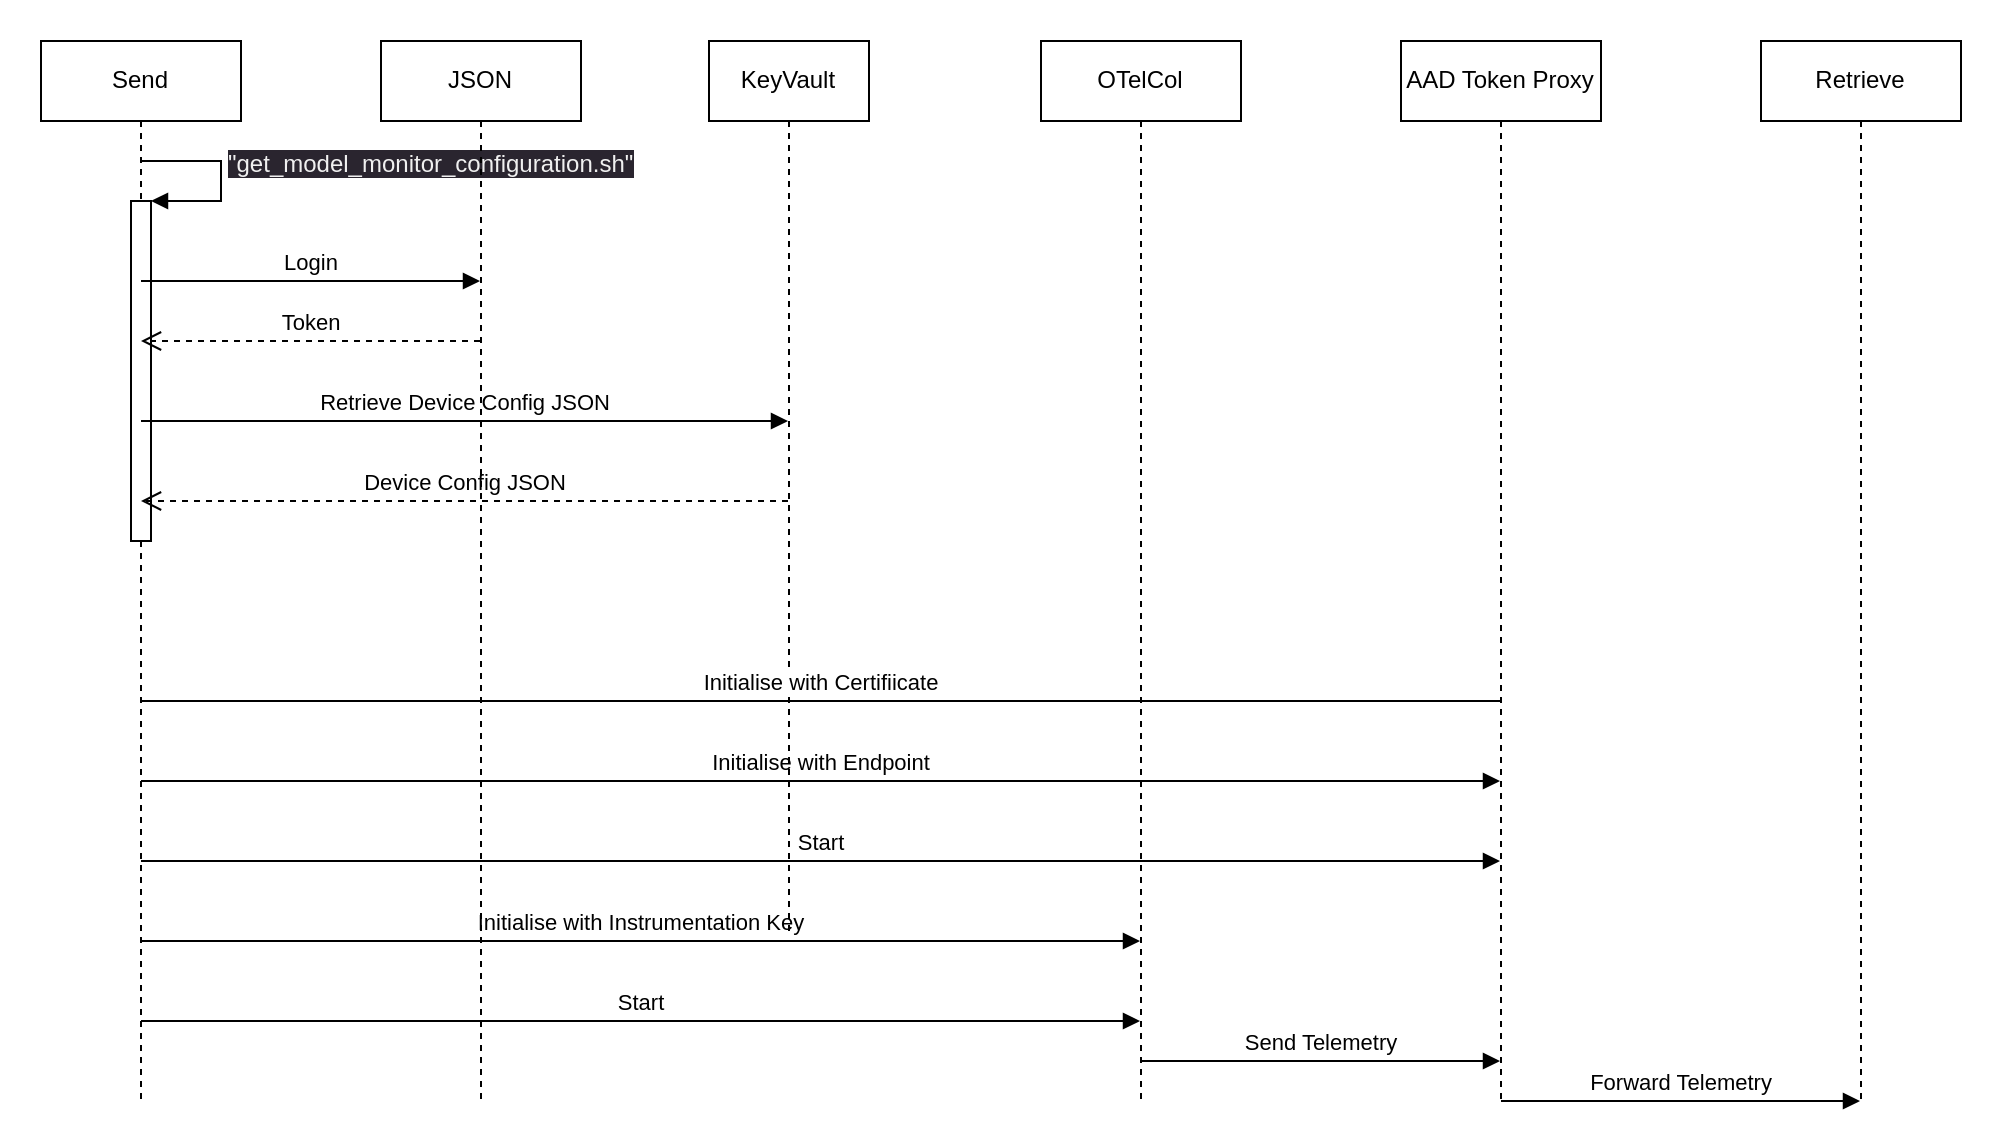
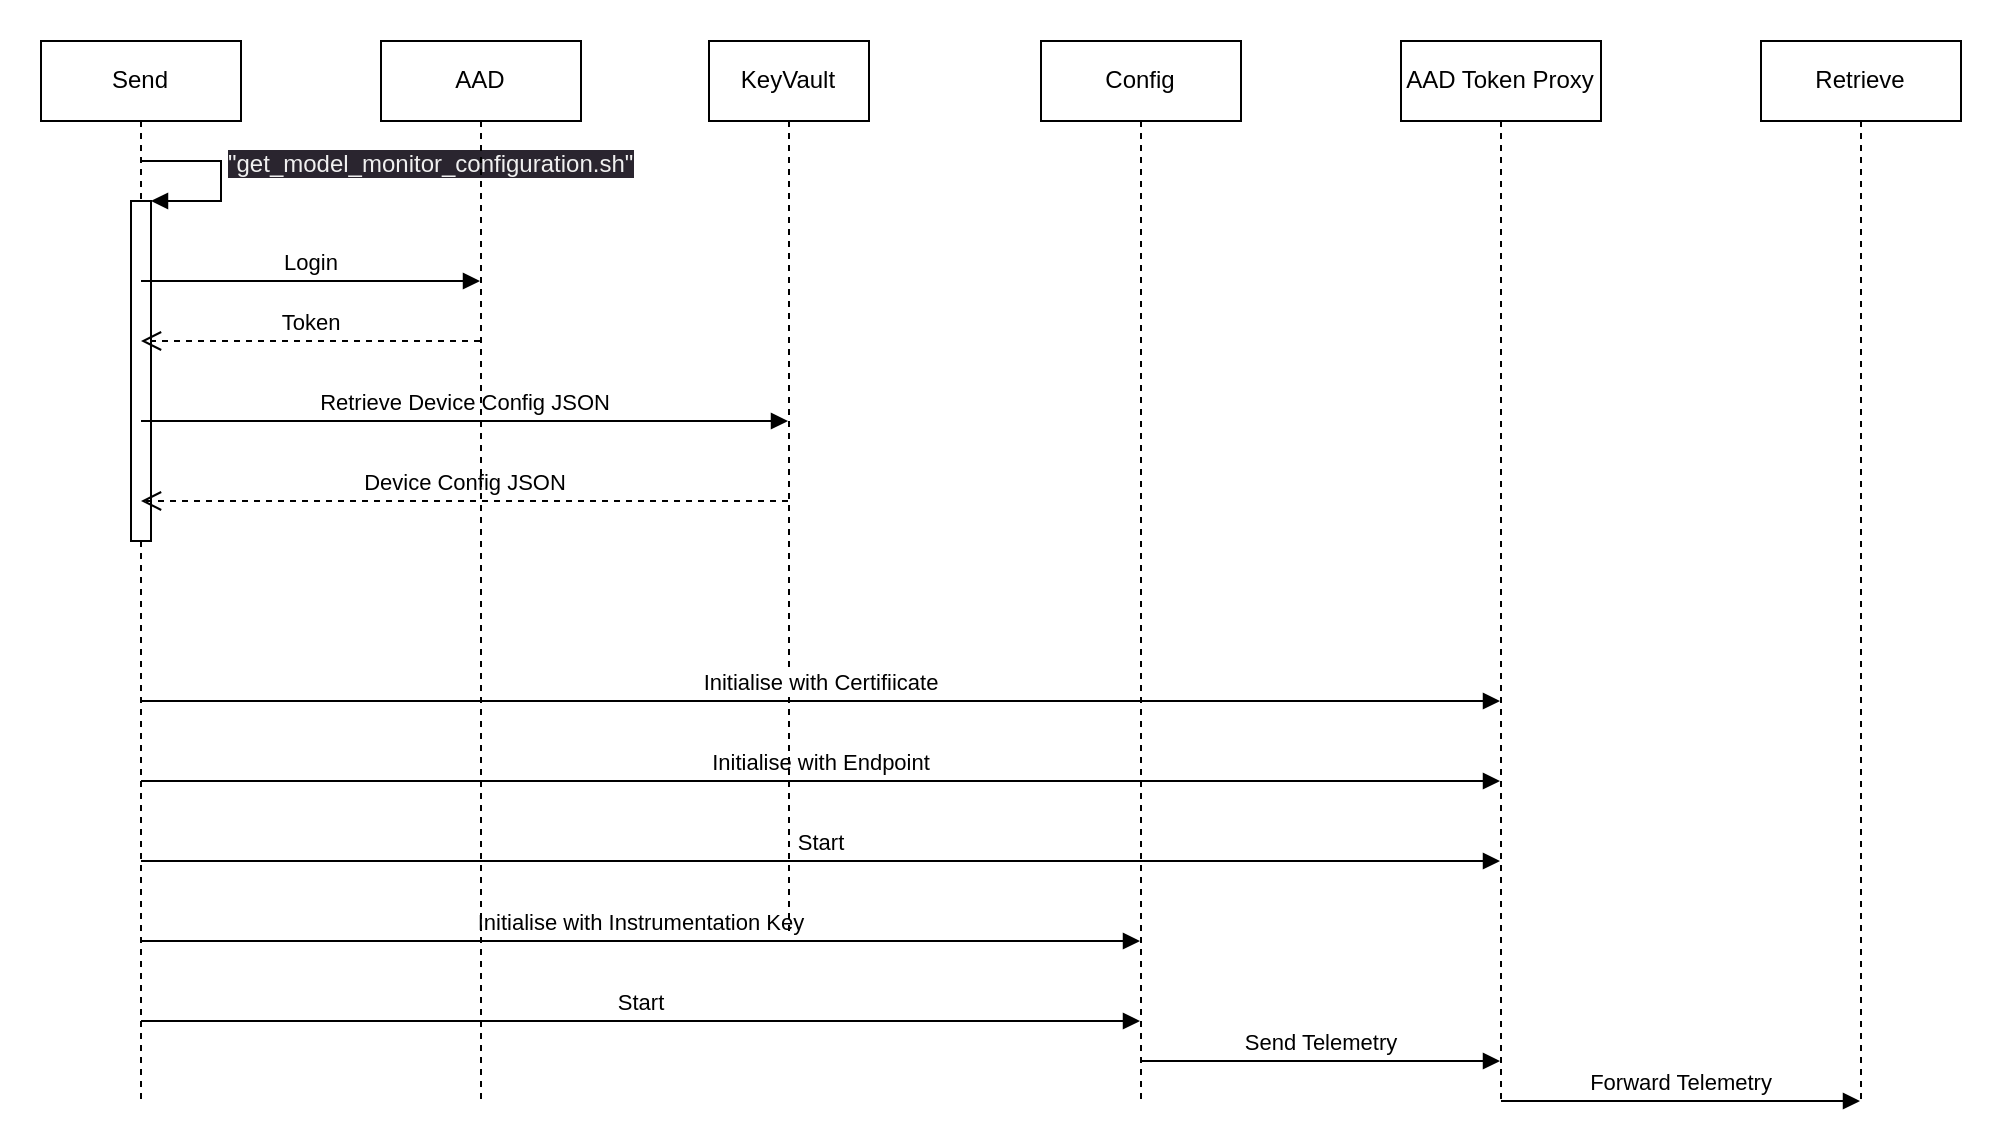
node "JSON": label "JSON" -> "AAD"
node "OTelCol": label "OTelCol" -> "Config"
edge "Send" -- "AAD Token Proxy": arrowhead none -> block
